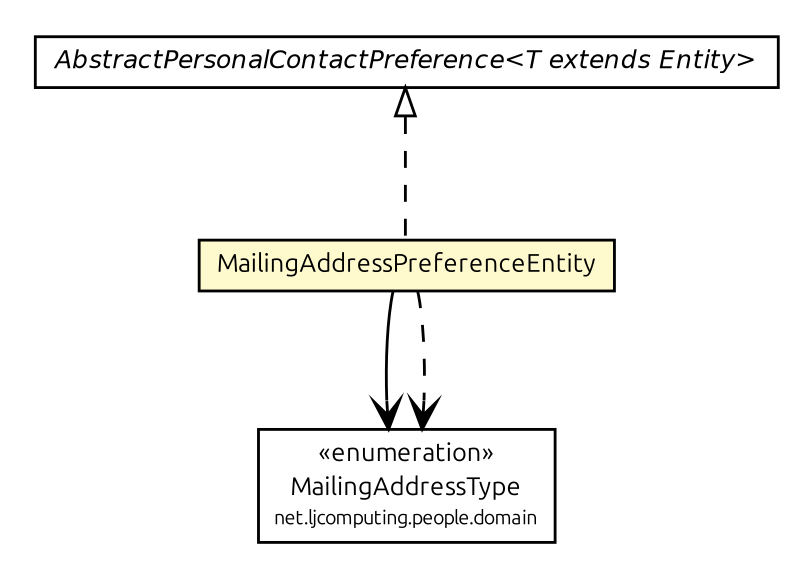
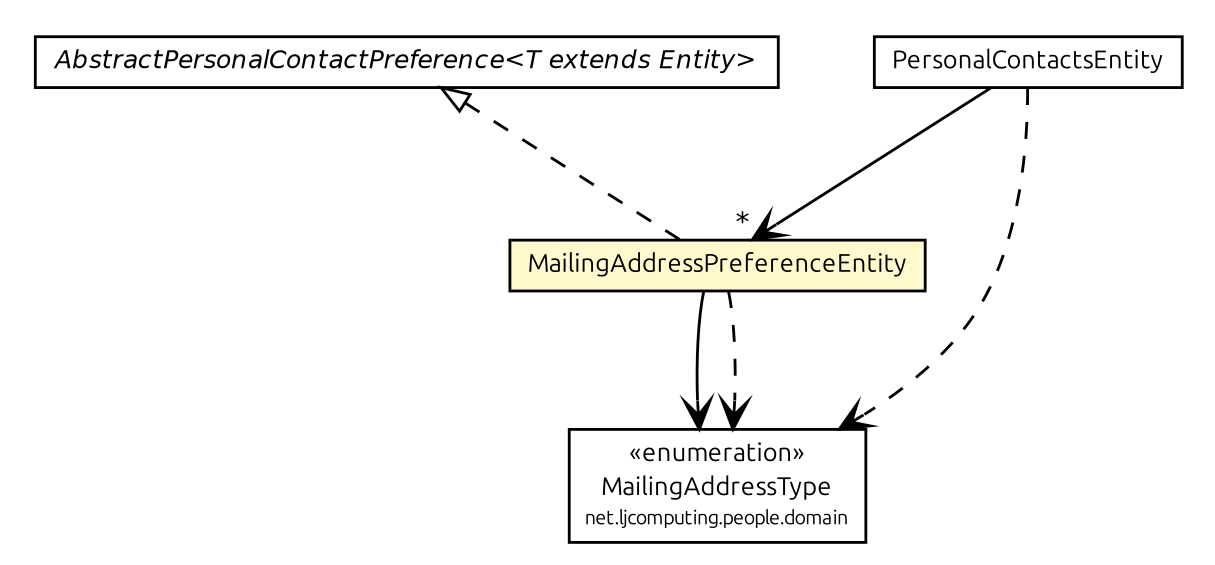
node "PersonalContactsEntity": added
